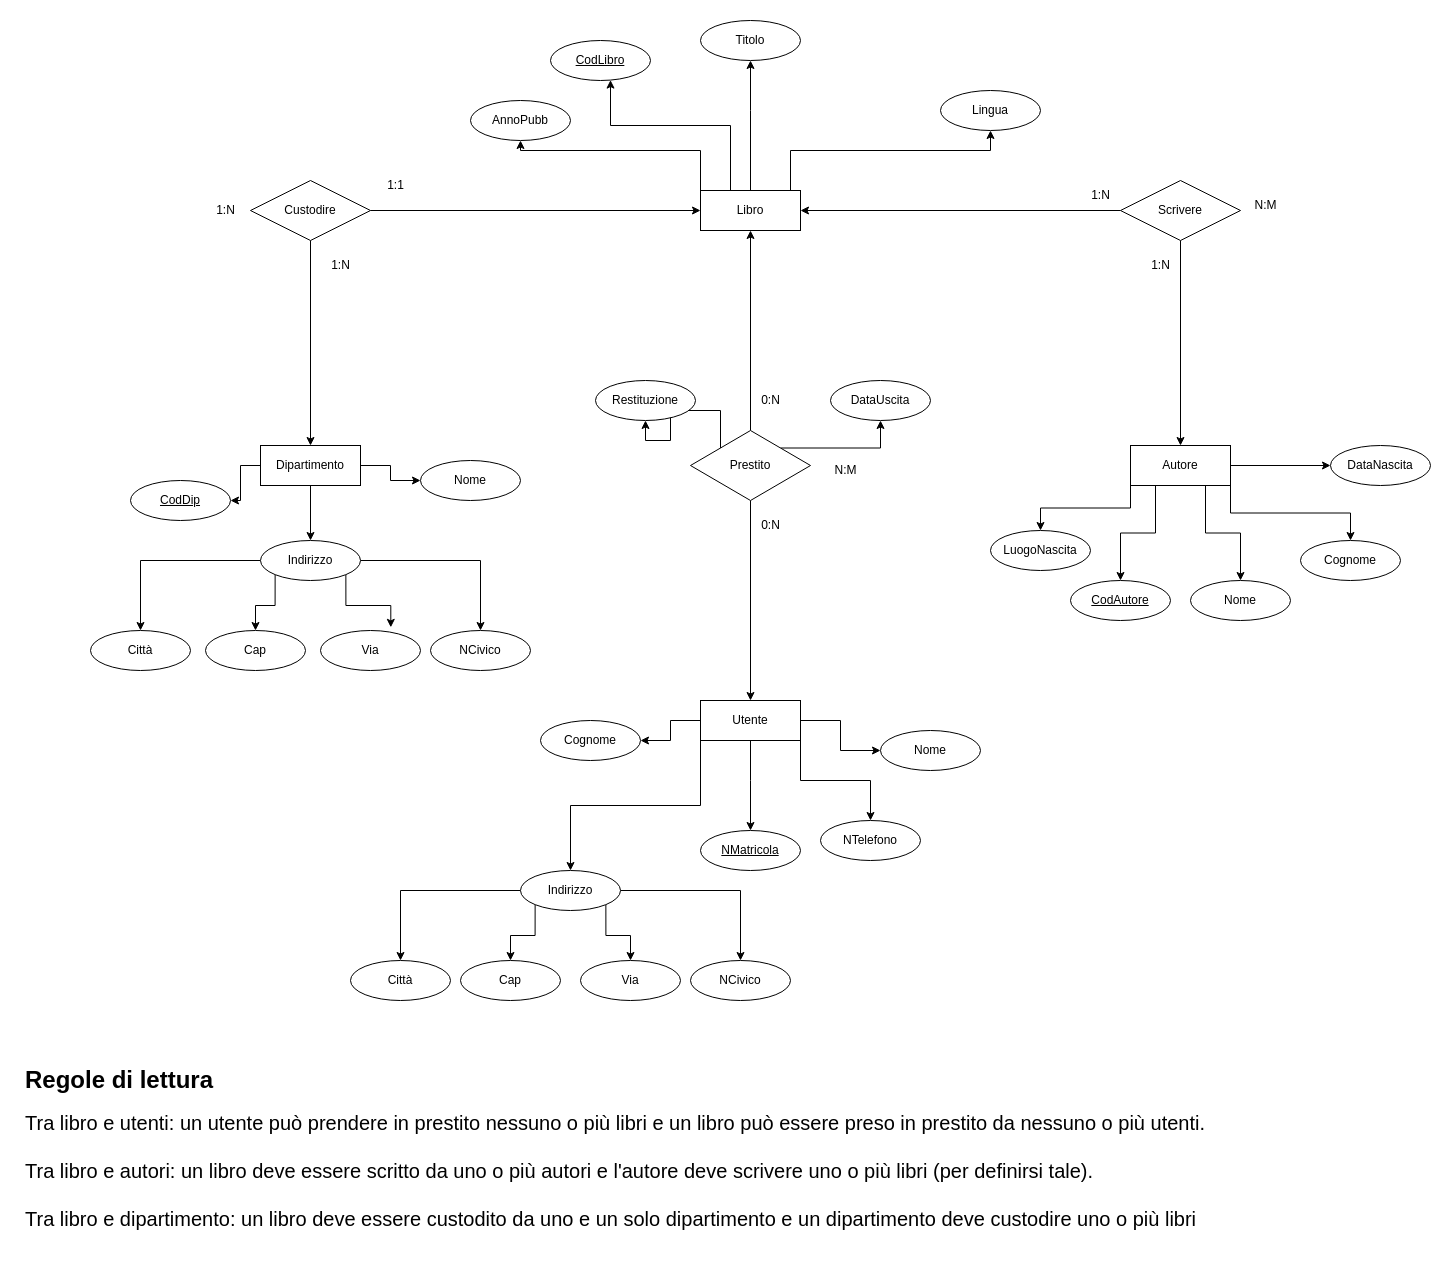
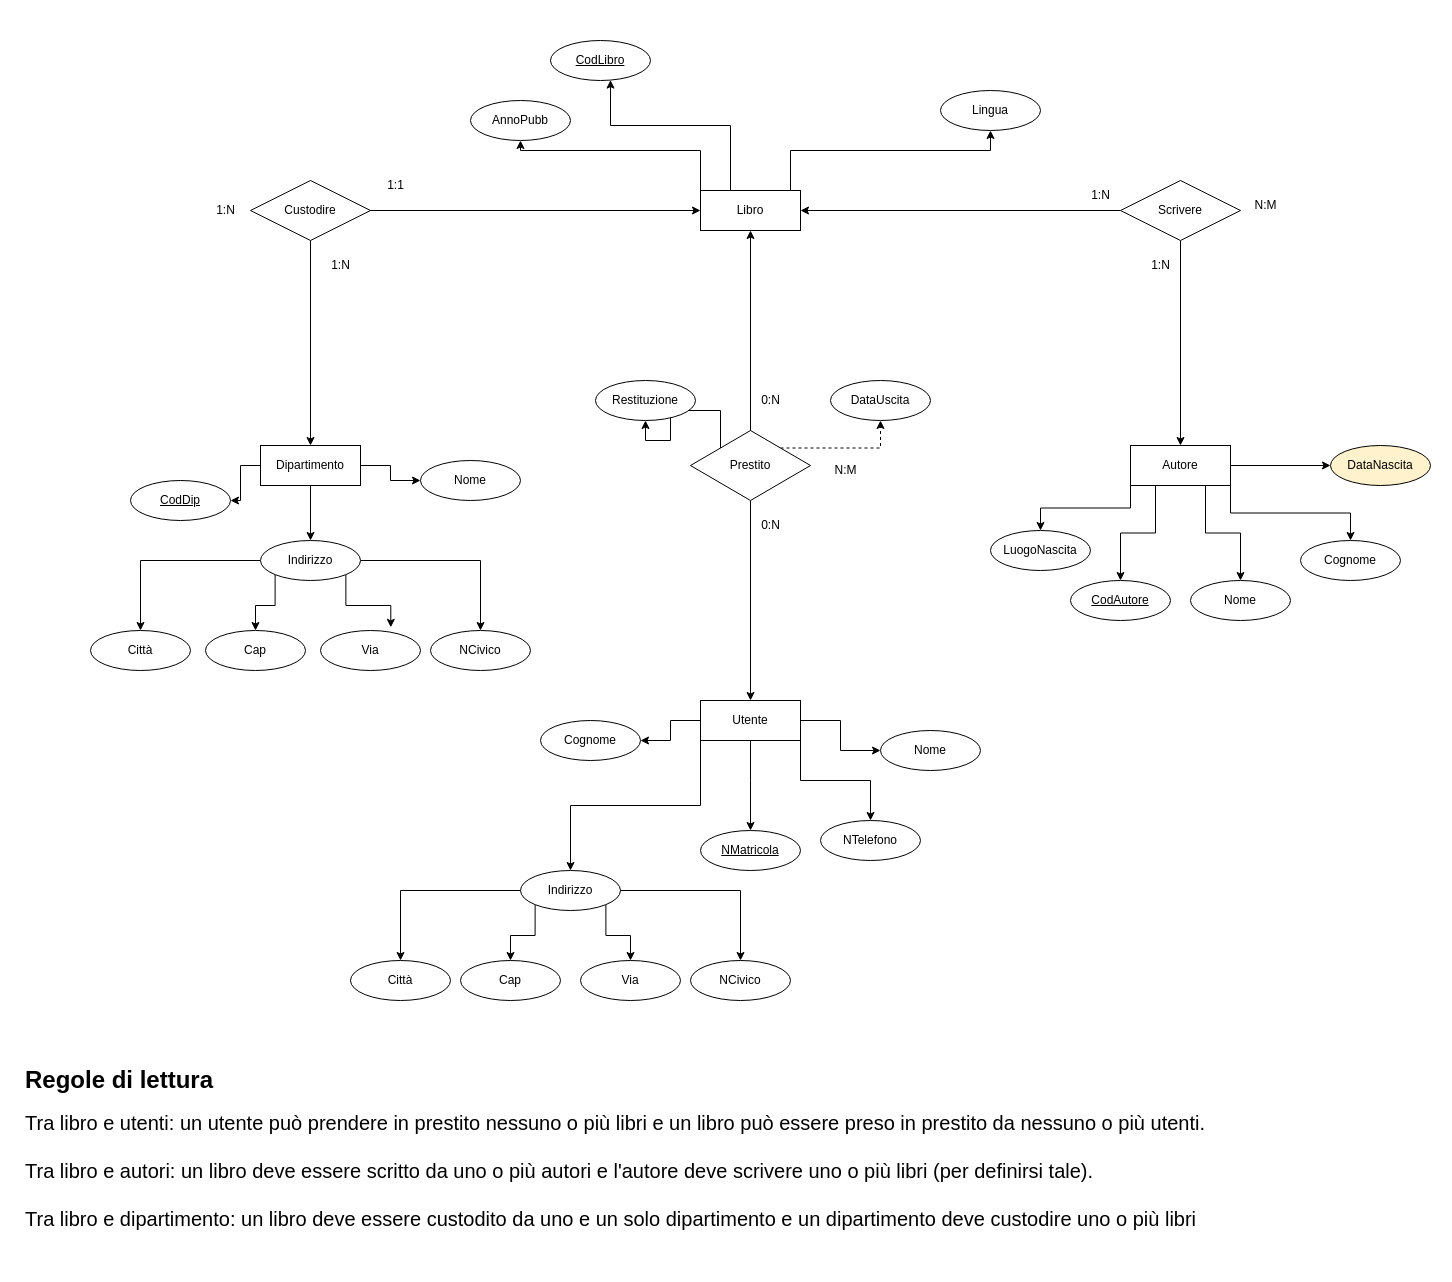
node "Titolo": removed
edge "Libro" -> "Titolo": removed
edge "Prestito" -> "DataUscita": style solid -> dashed
node "DataNascita": fillcolor #ffffff -> #fff2cc
